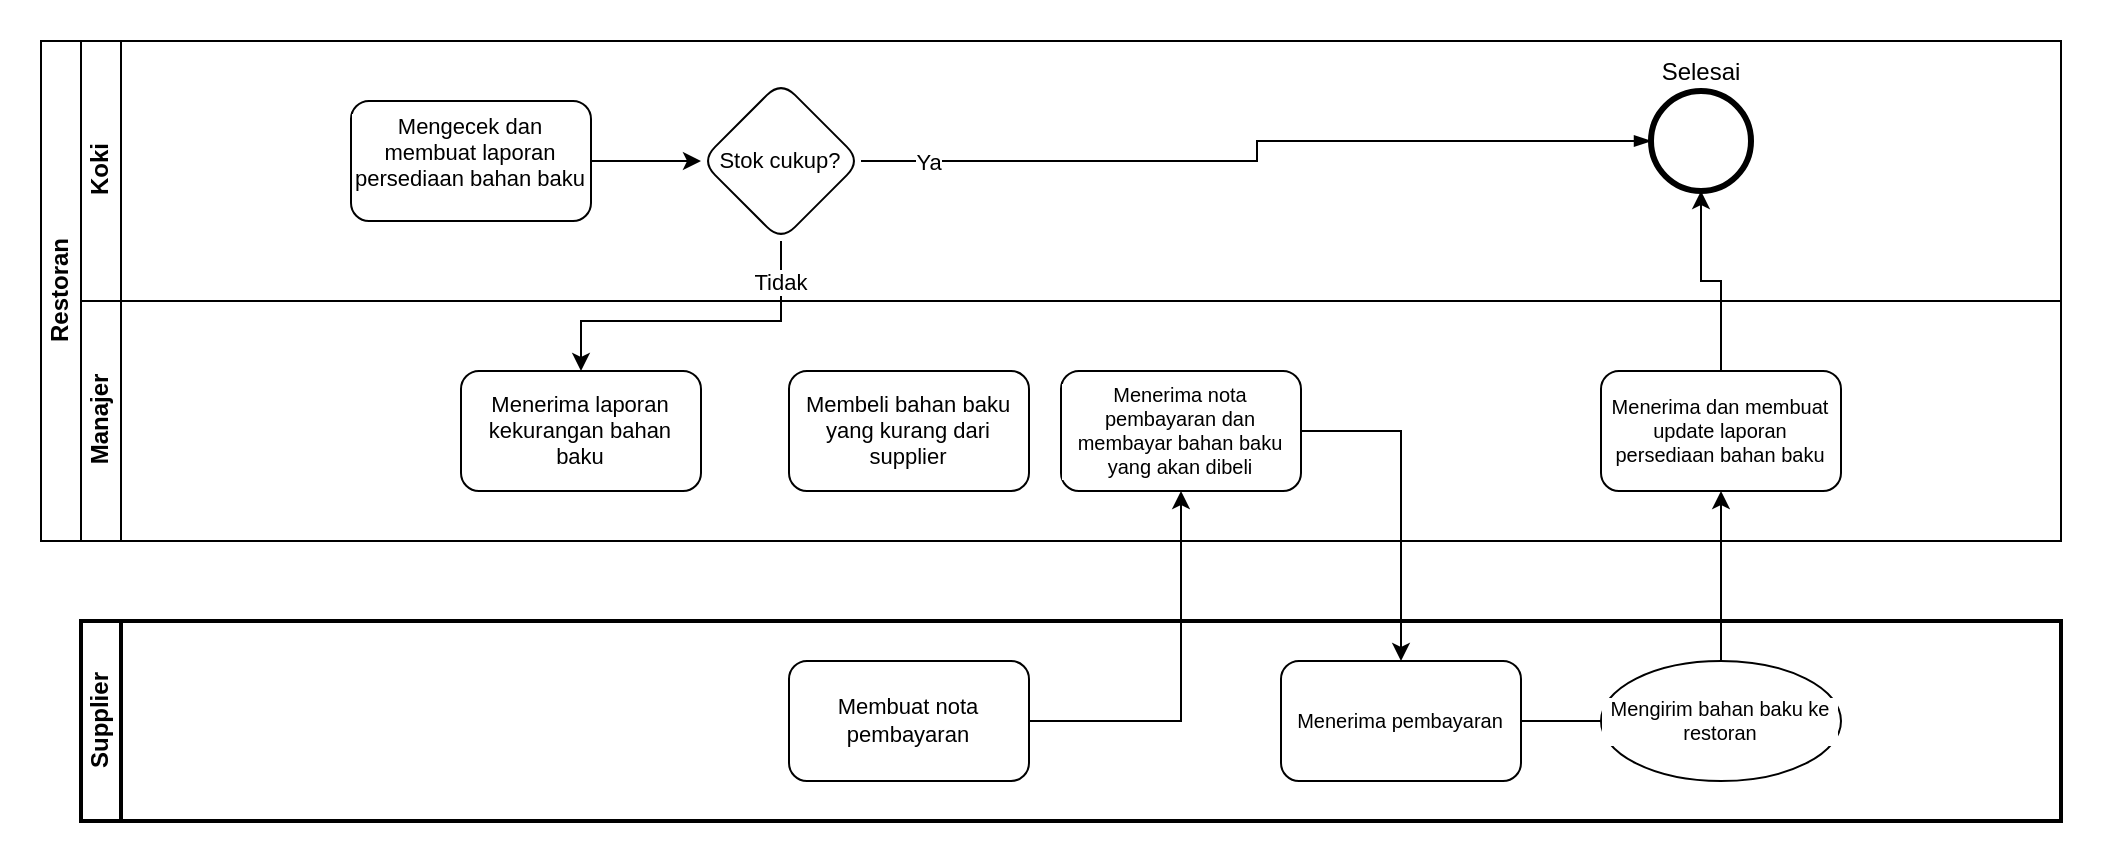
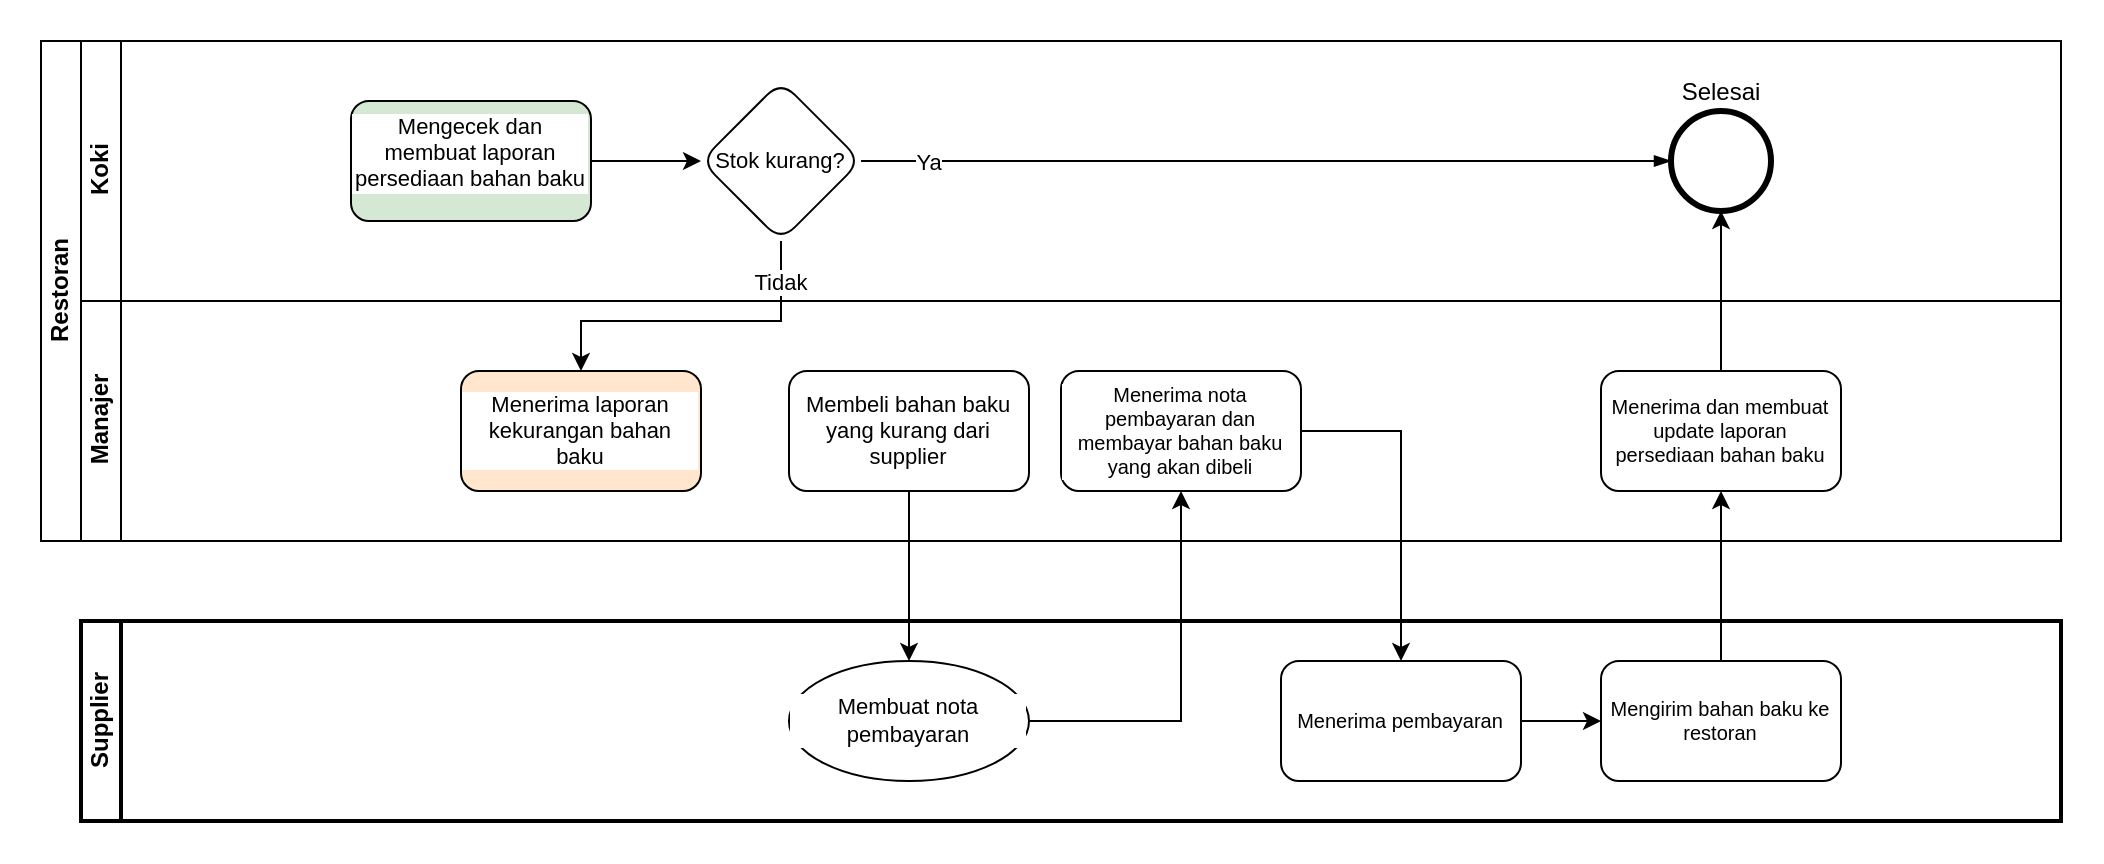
node "Selesai": moved (1701, 141) -> (1721, 161)
node "Mengecek dan membuat laporan persediaan bahan baku": fillcolor #ffffff -> #d5e8d4
node "Stok cukup?": label "Stok cukup?" -> "Stok kurang?"
node "Menerima laporan kekurangan bahan baku": fillcolor #ffffff -> #ffe6cc
edge "Membeli bahan baku yang kurang dari supplier" -> "Membuat nota pembayaran": added
node "Membuat nota pembayaran": shape rounded rectangle -> ellipse
edge "Menerima pembayaran" -- "Mengirim bahan baku ke restoran": arrowhead none -> classic
node "Mengirim bahan baku ke restoran": shape ellipse -> rounded rectangle
